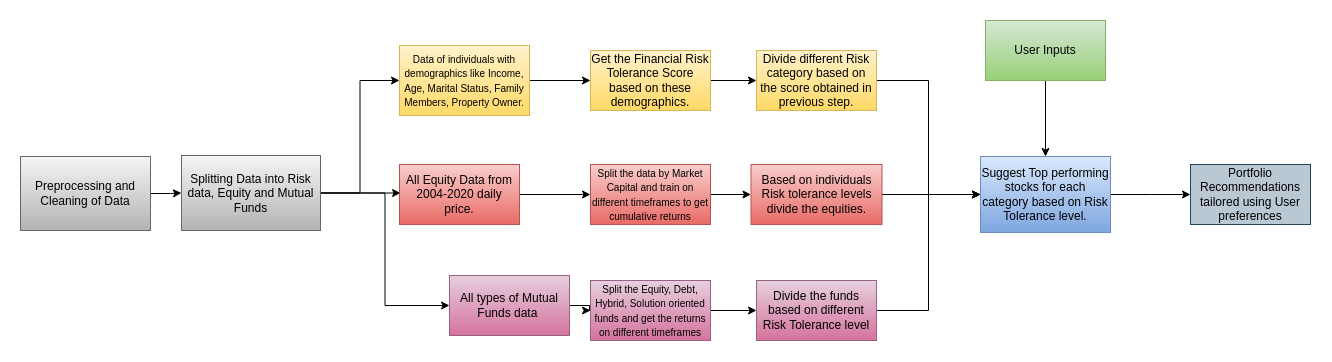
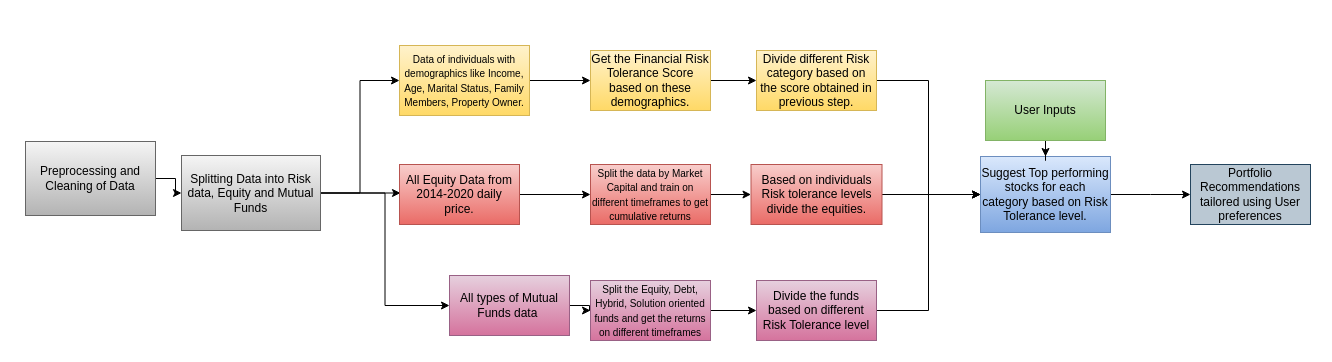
node "User Inputs": moved (1046, 51) -> (1046, 111)
node "Preprocessing and Cleaning of Data": moved (86, 194) -> (91, 179)
node "All Equity Data from 2004-2020 daily price.": label "All Equity Data from 2004-2020 daily price." -> "All Equity Data from 2014-2020 daily price."
